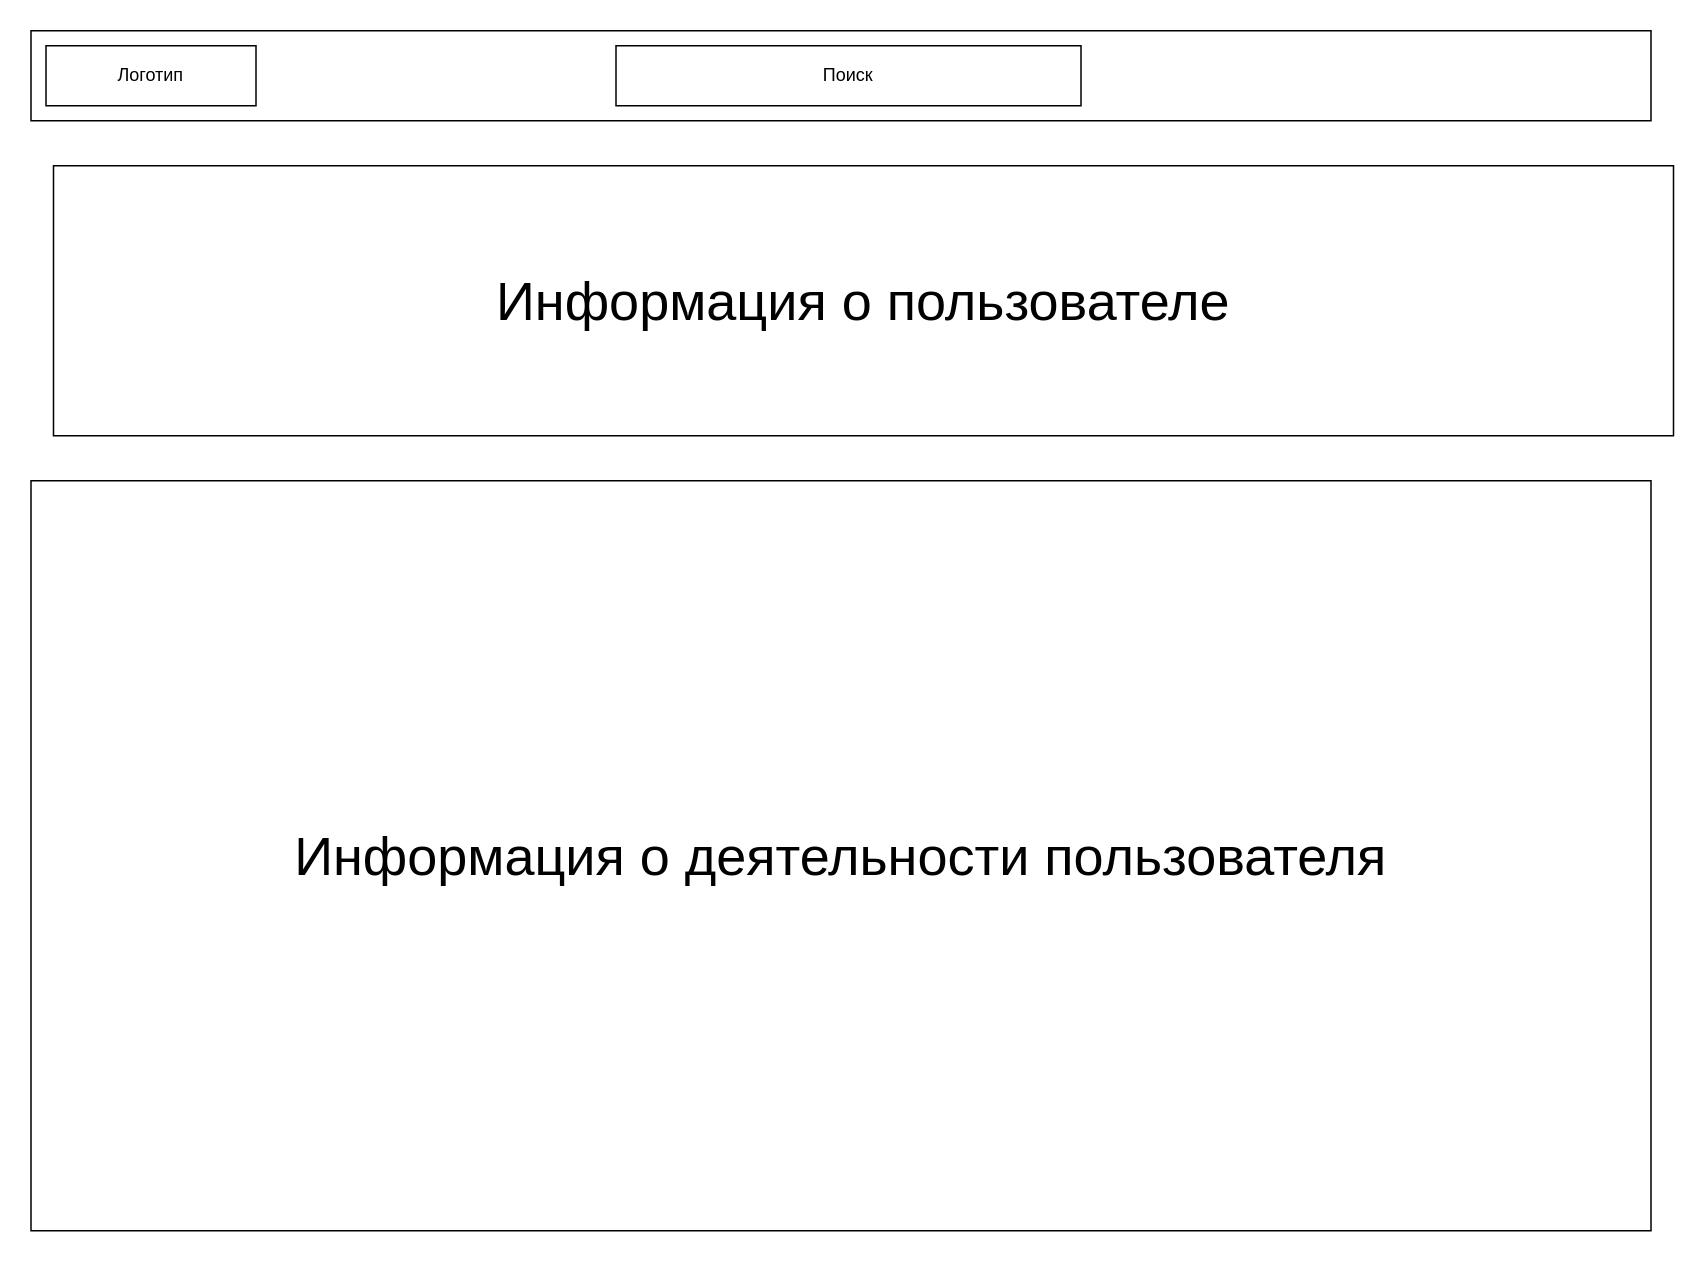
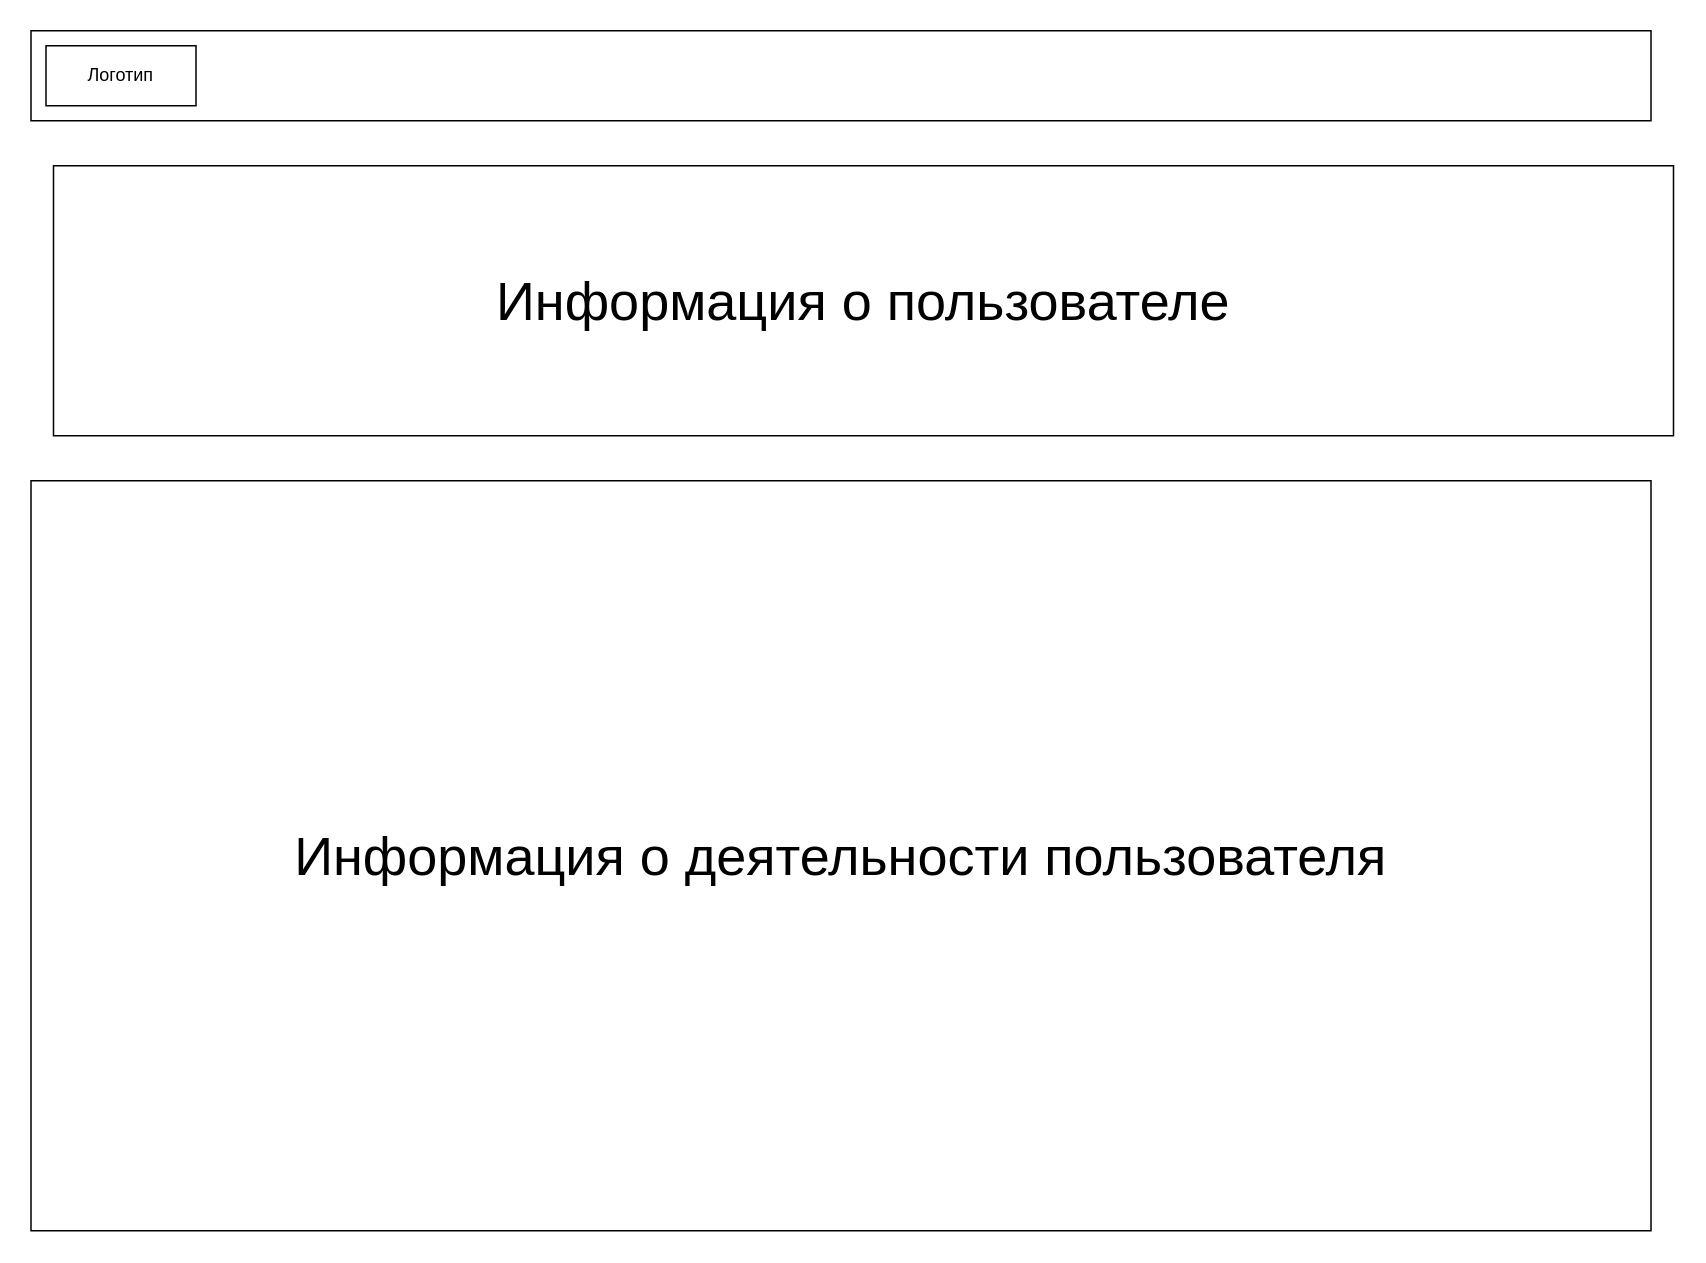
node "Логотип": size 210x60 -> 150x60
node "Поиск": removed
